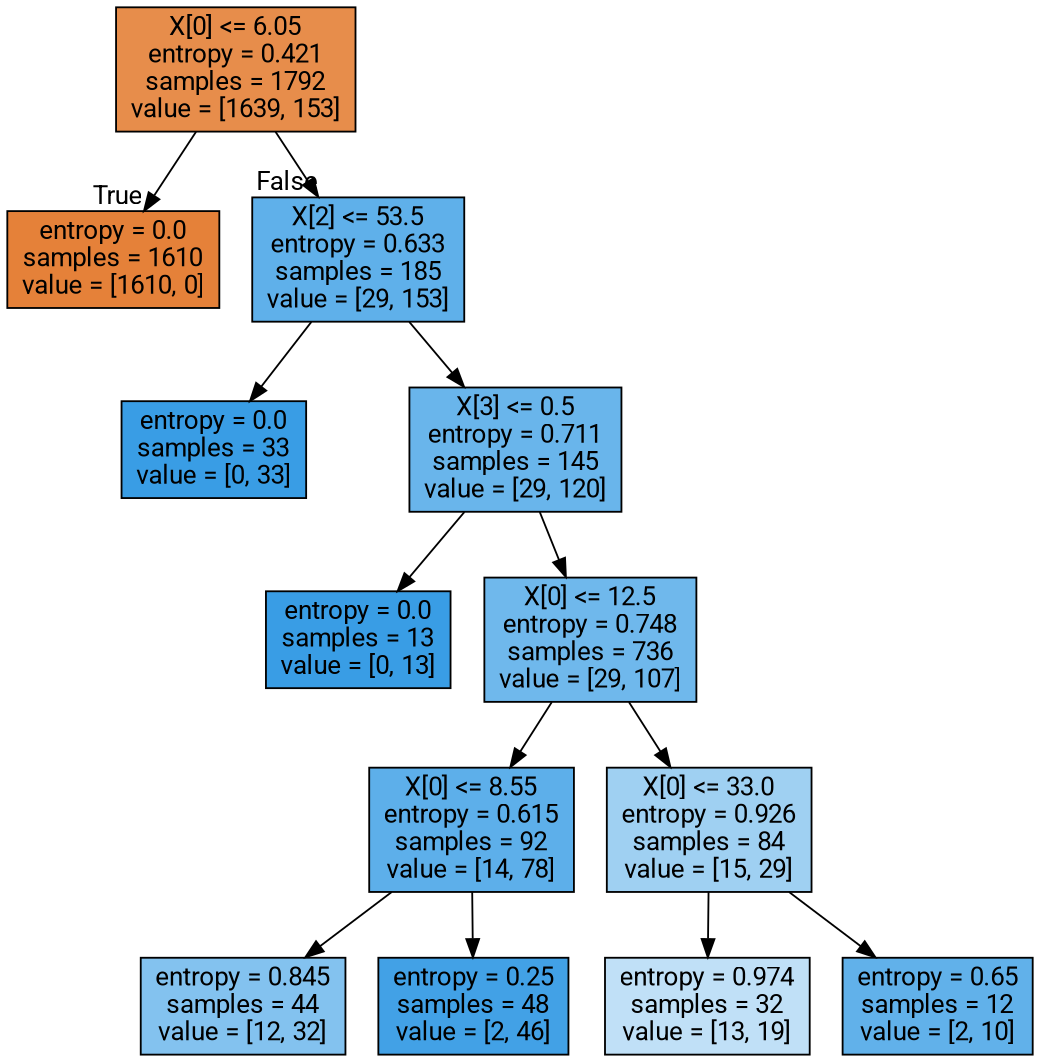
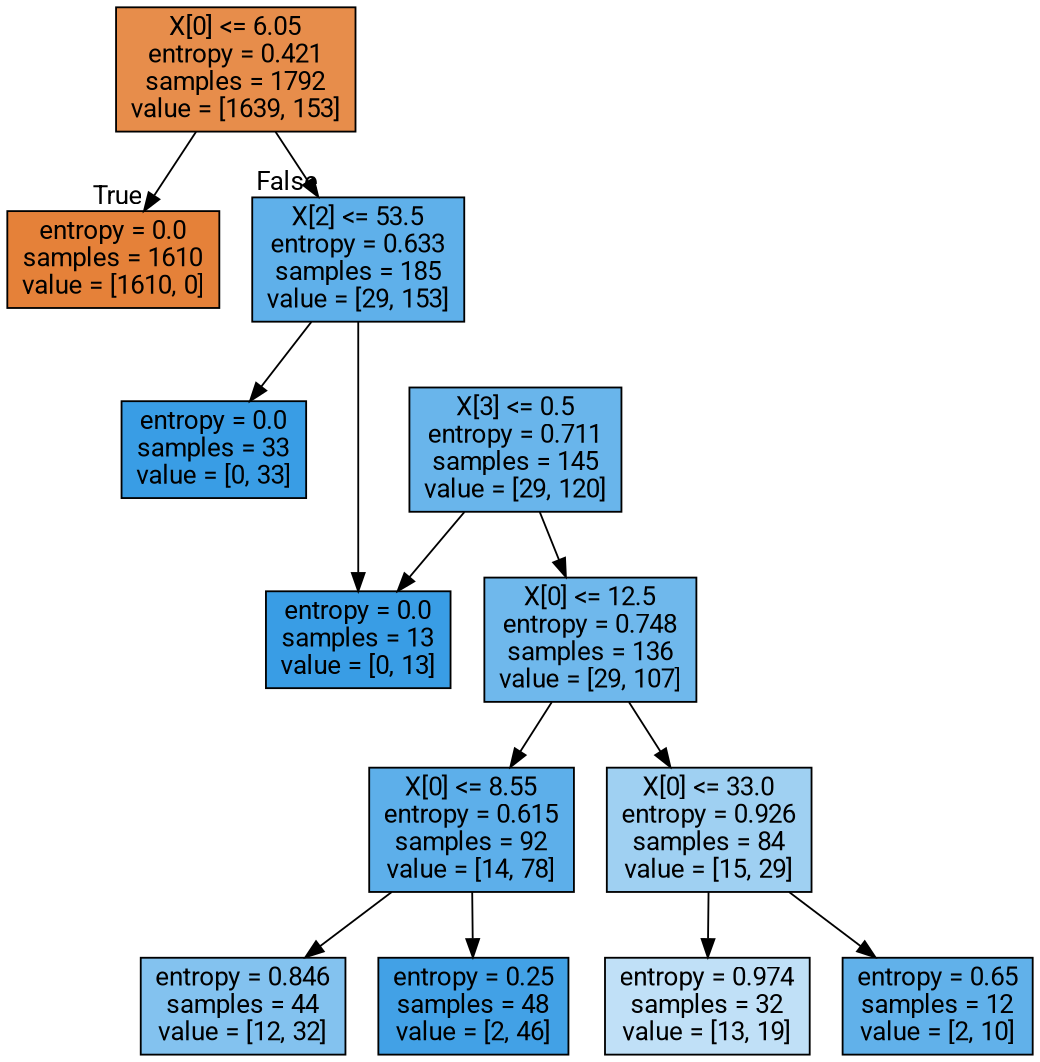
edge "X[2] <= 53.5 entropy = 0.633 samples = 185 value = [29, 153]" -> "X[3] <= 0.5 entropy = 0.711 samples = 145 value = [29, 120]": now "X[2] <= 53.5 entropy = 0.633 samples = 185 value = [29, 153]" -> "entropy = 0.0 samples = 13 value = [0, 13]"
node "X[0] <= 12.5 entropy = 0.748 samples = 736 value = [29, 107]": label "X[0] <= 12.5 entropy = 0.748 samples = 736 value = [29, 107]" -> "X[0] <= 12.5 entropy = 0.748 samples = 136 value = [29, 107]"
node "entropy = 0.845 samples = 44 value = [12, 32]": label "entropy = 0.845 samples = 44 value = [12, 32]" -> "entropy = 0.846 samples = 44 value = [12, 32]"
